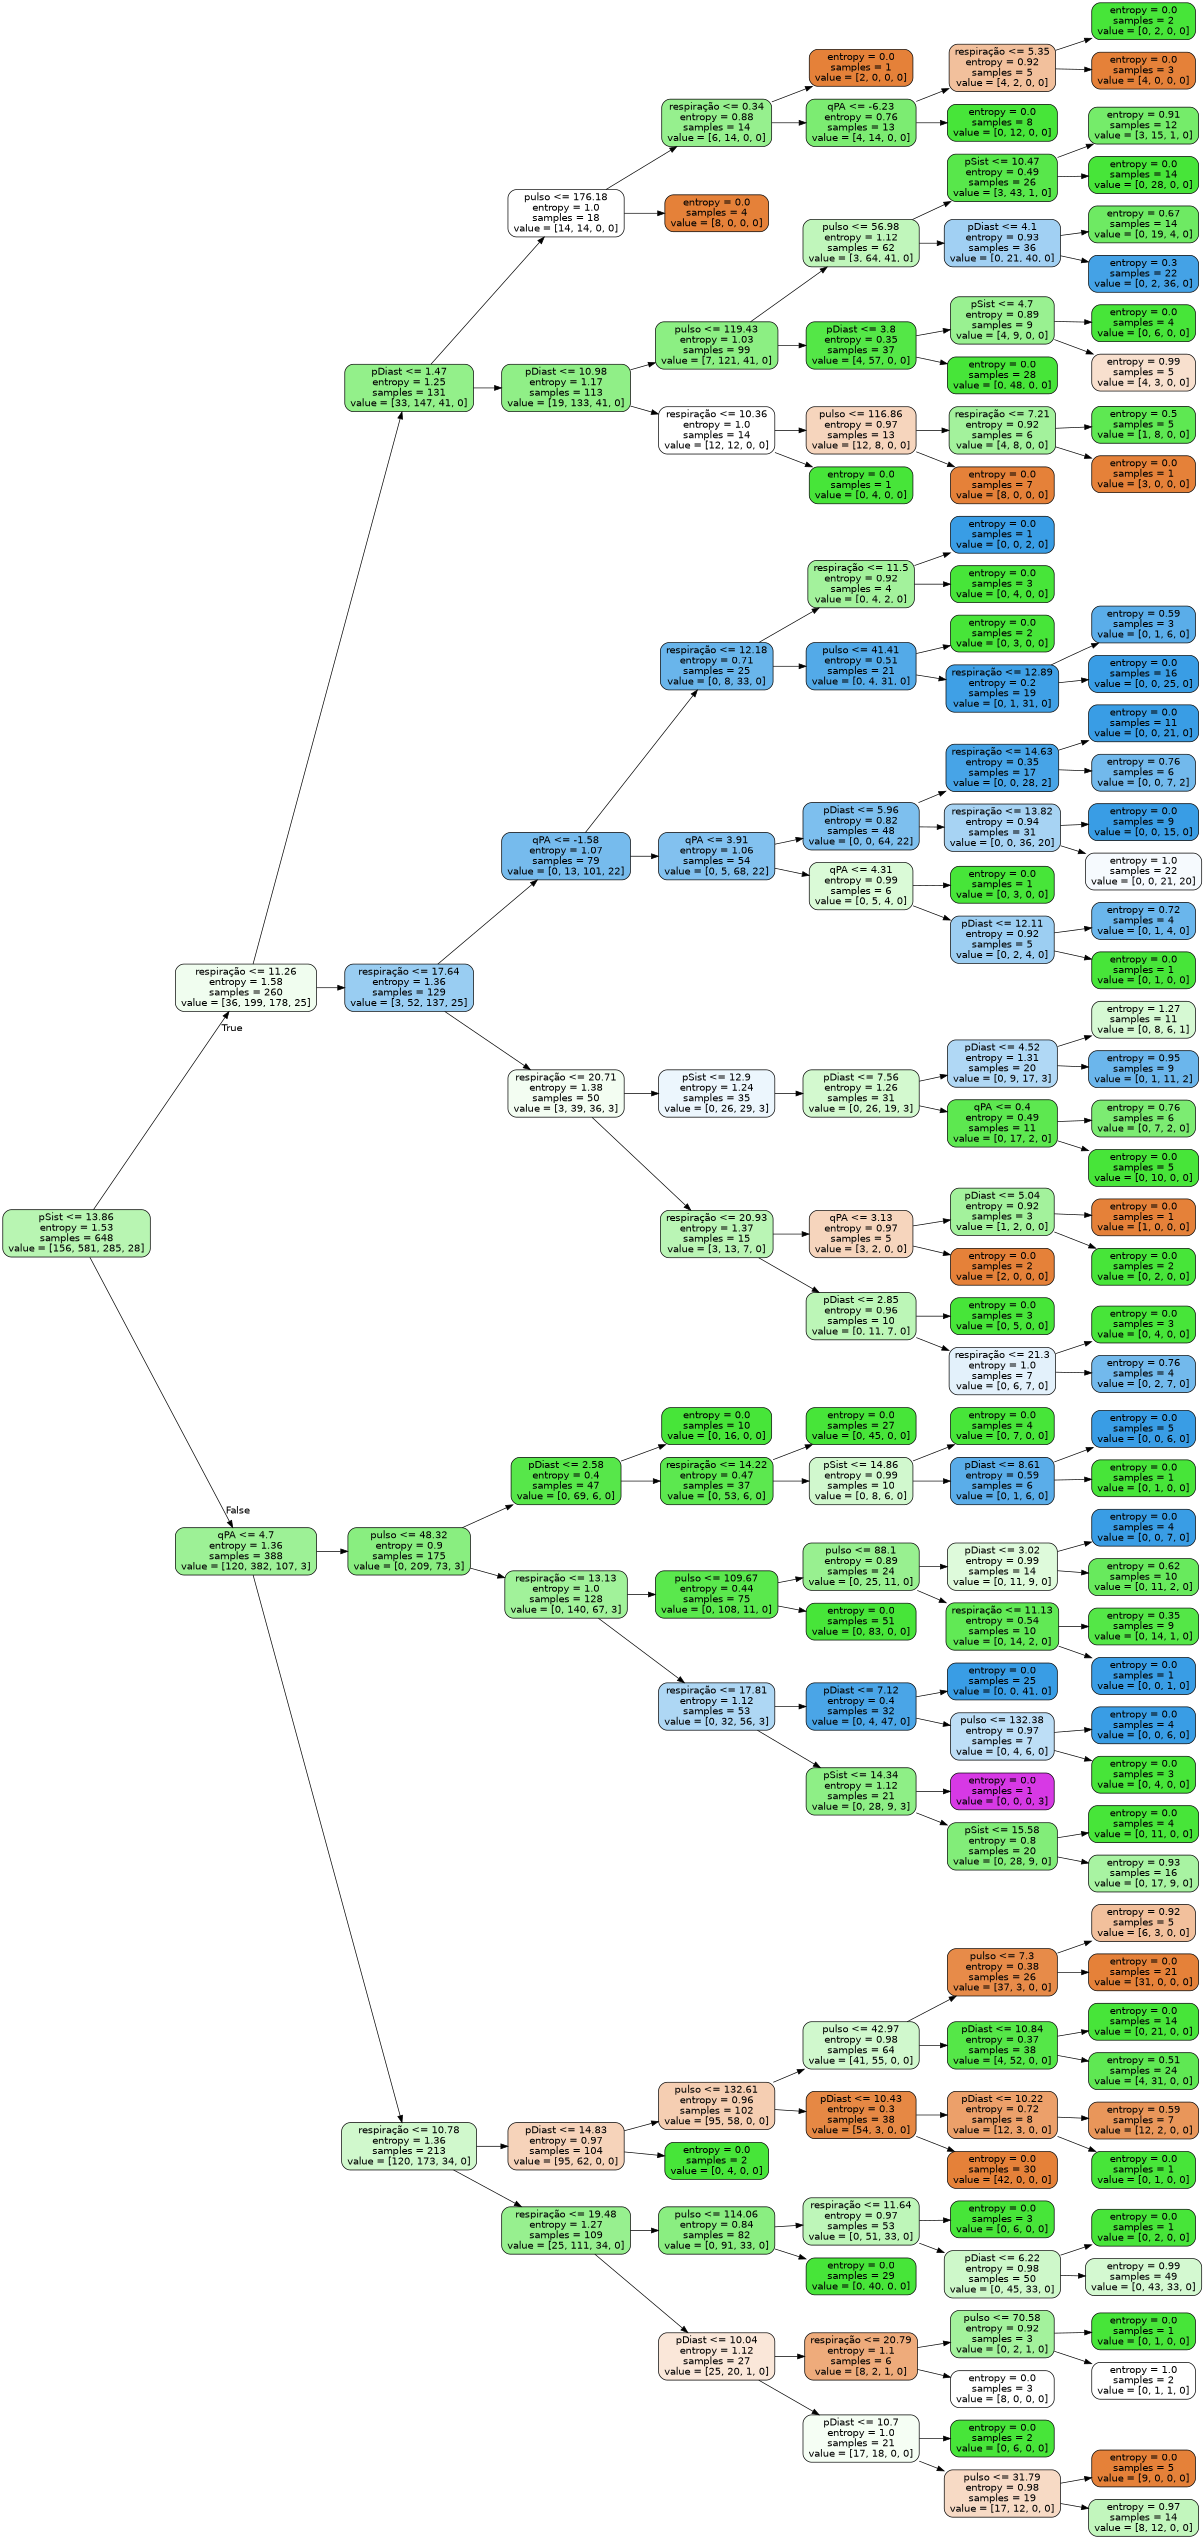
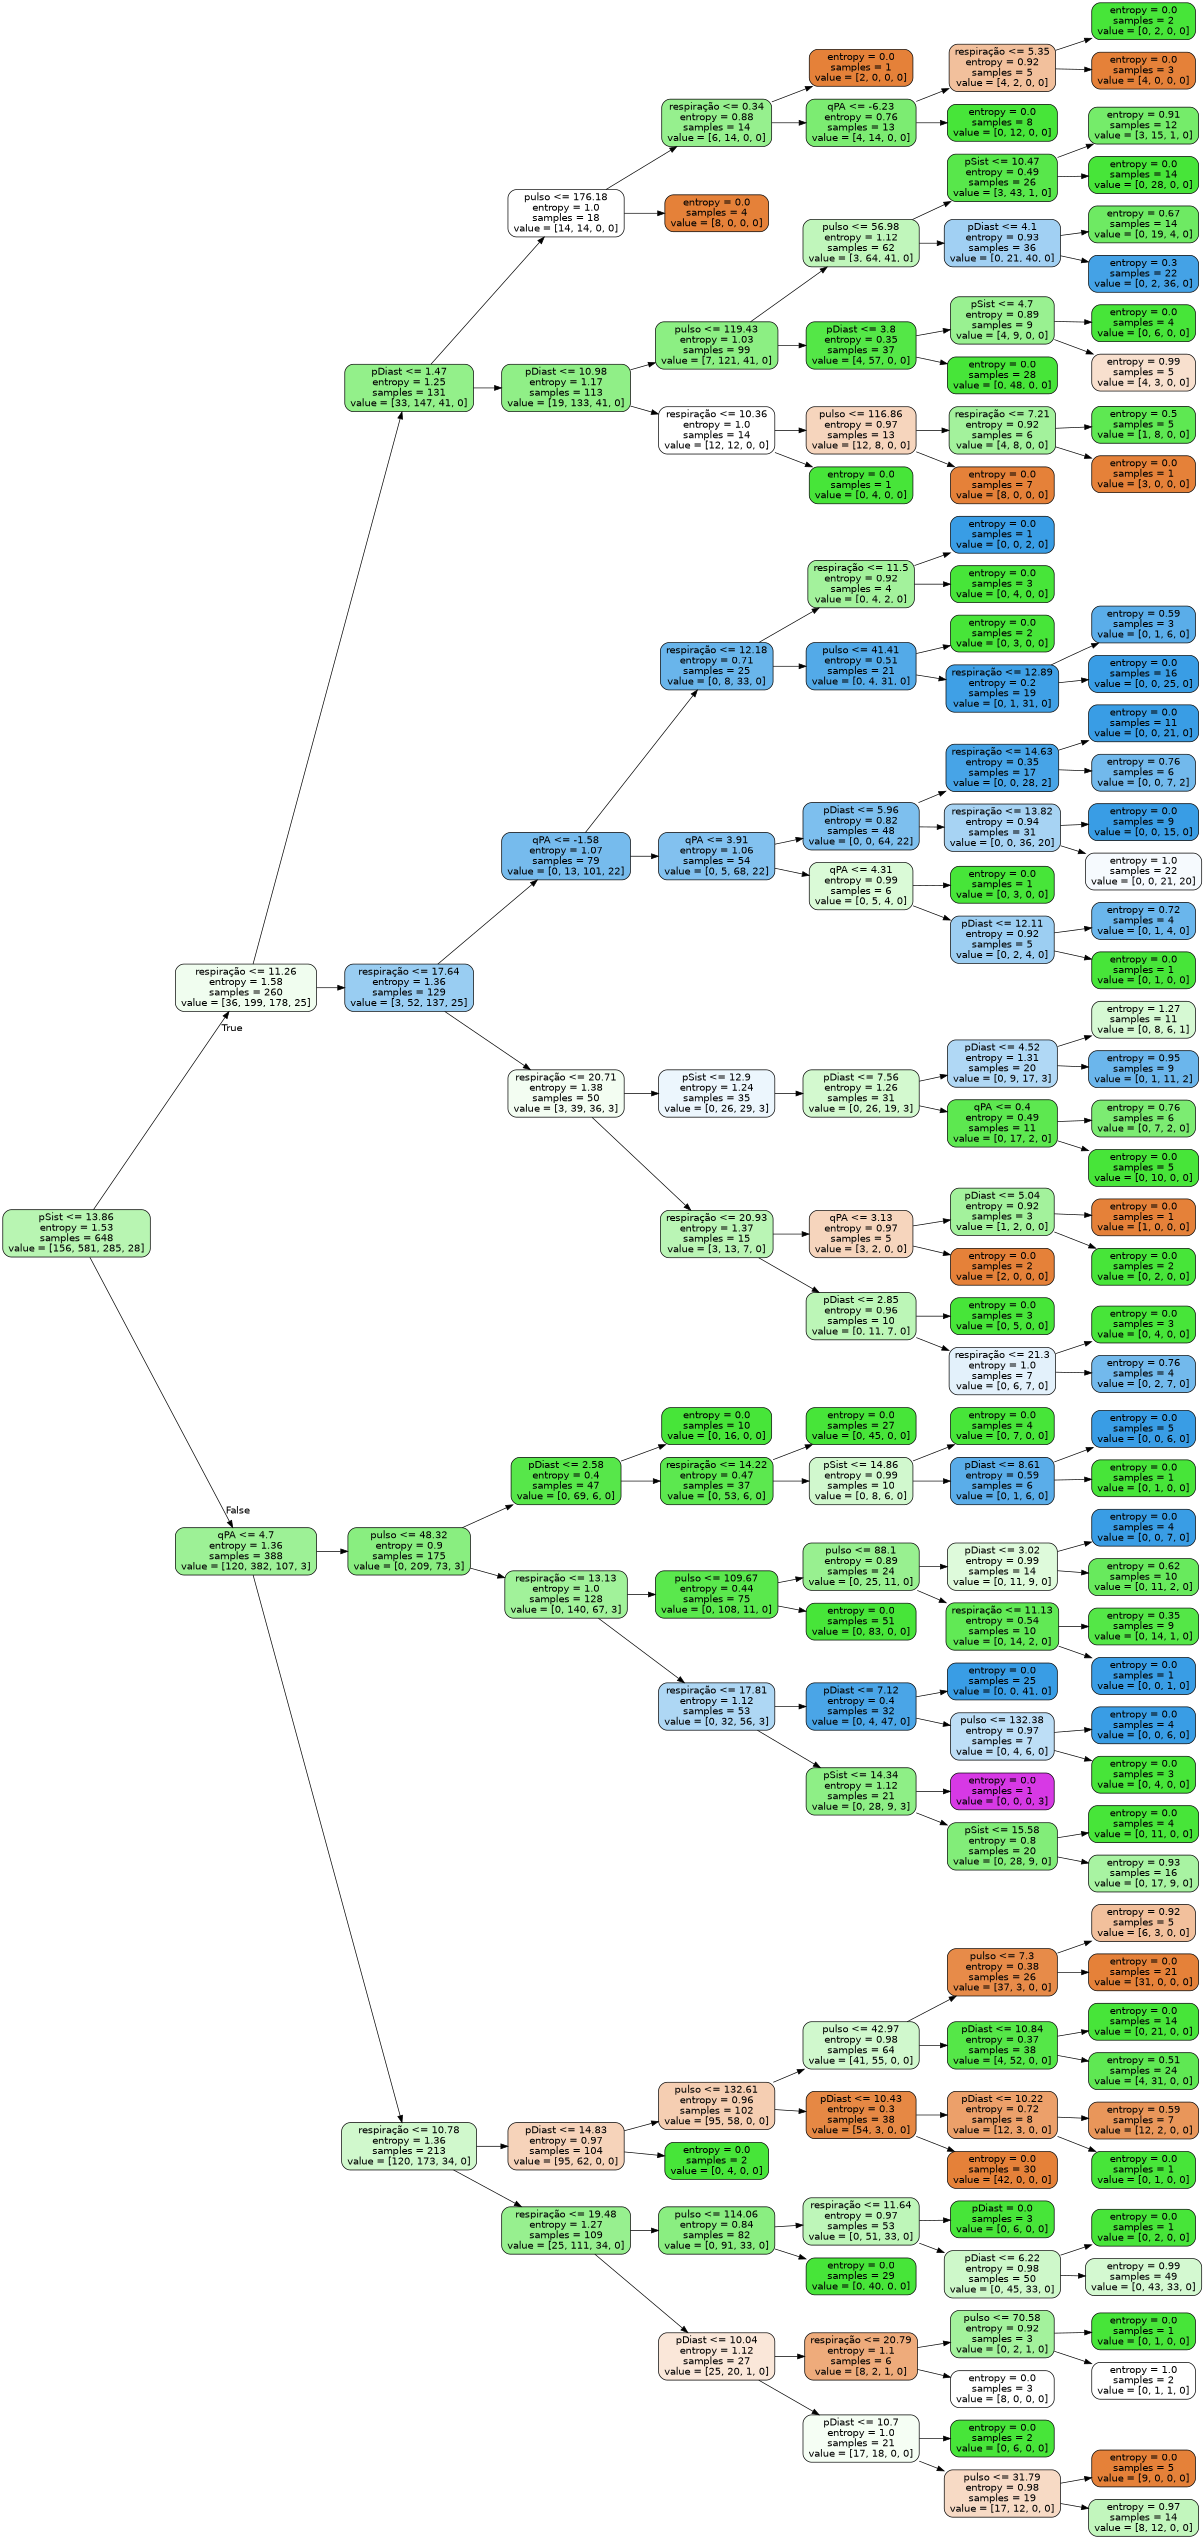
node "entropy = 0.0 samples = 3 value = [0, 6, 0, 0]": label "entropy = 0.0 samples = 3 value = [0, 6, 0, 0]" -> "pDiast = 0.0 samples = 3 value = [0, 6, 0, 0]"
